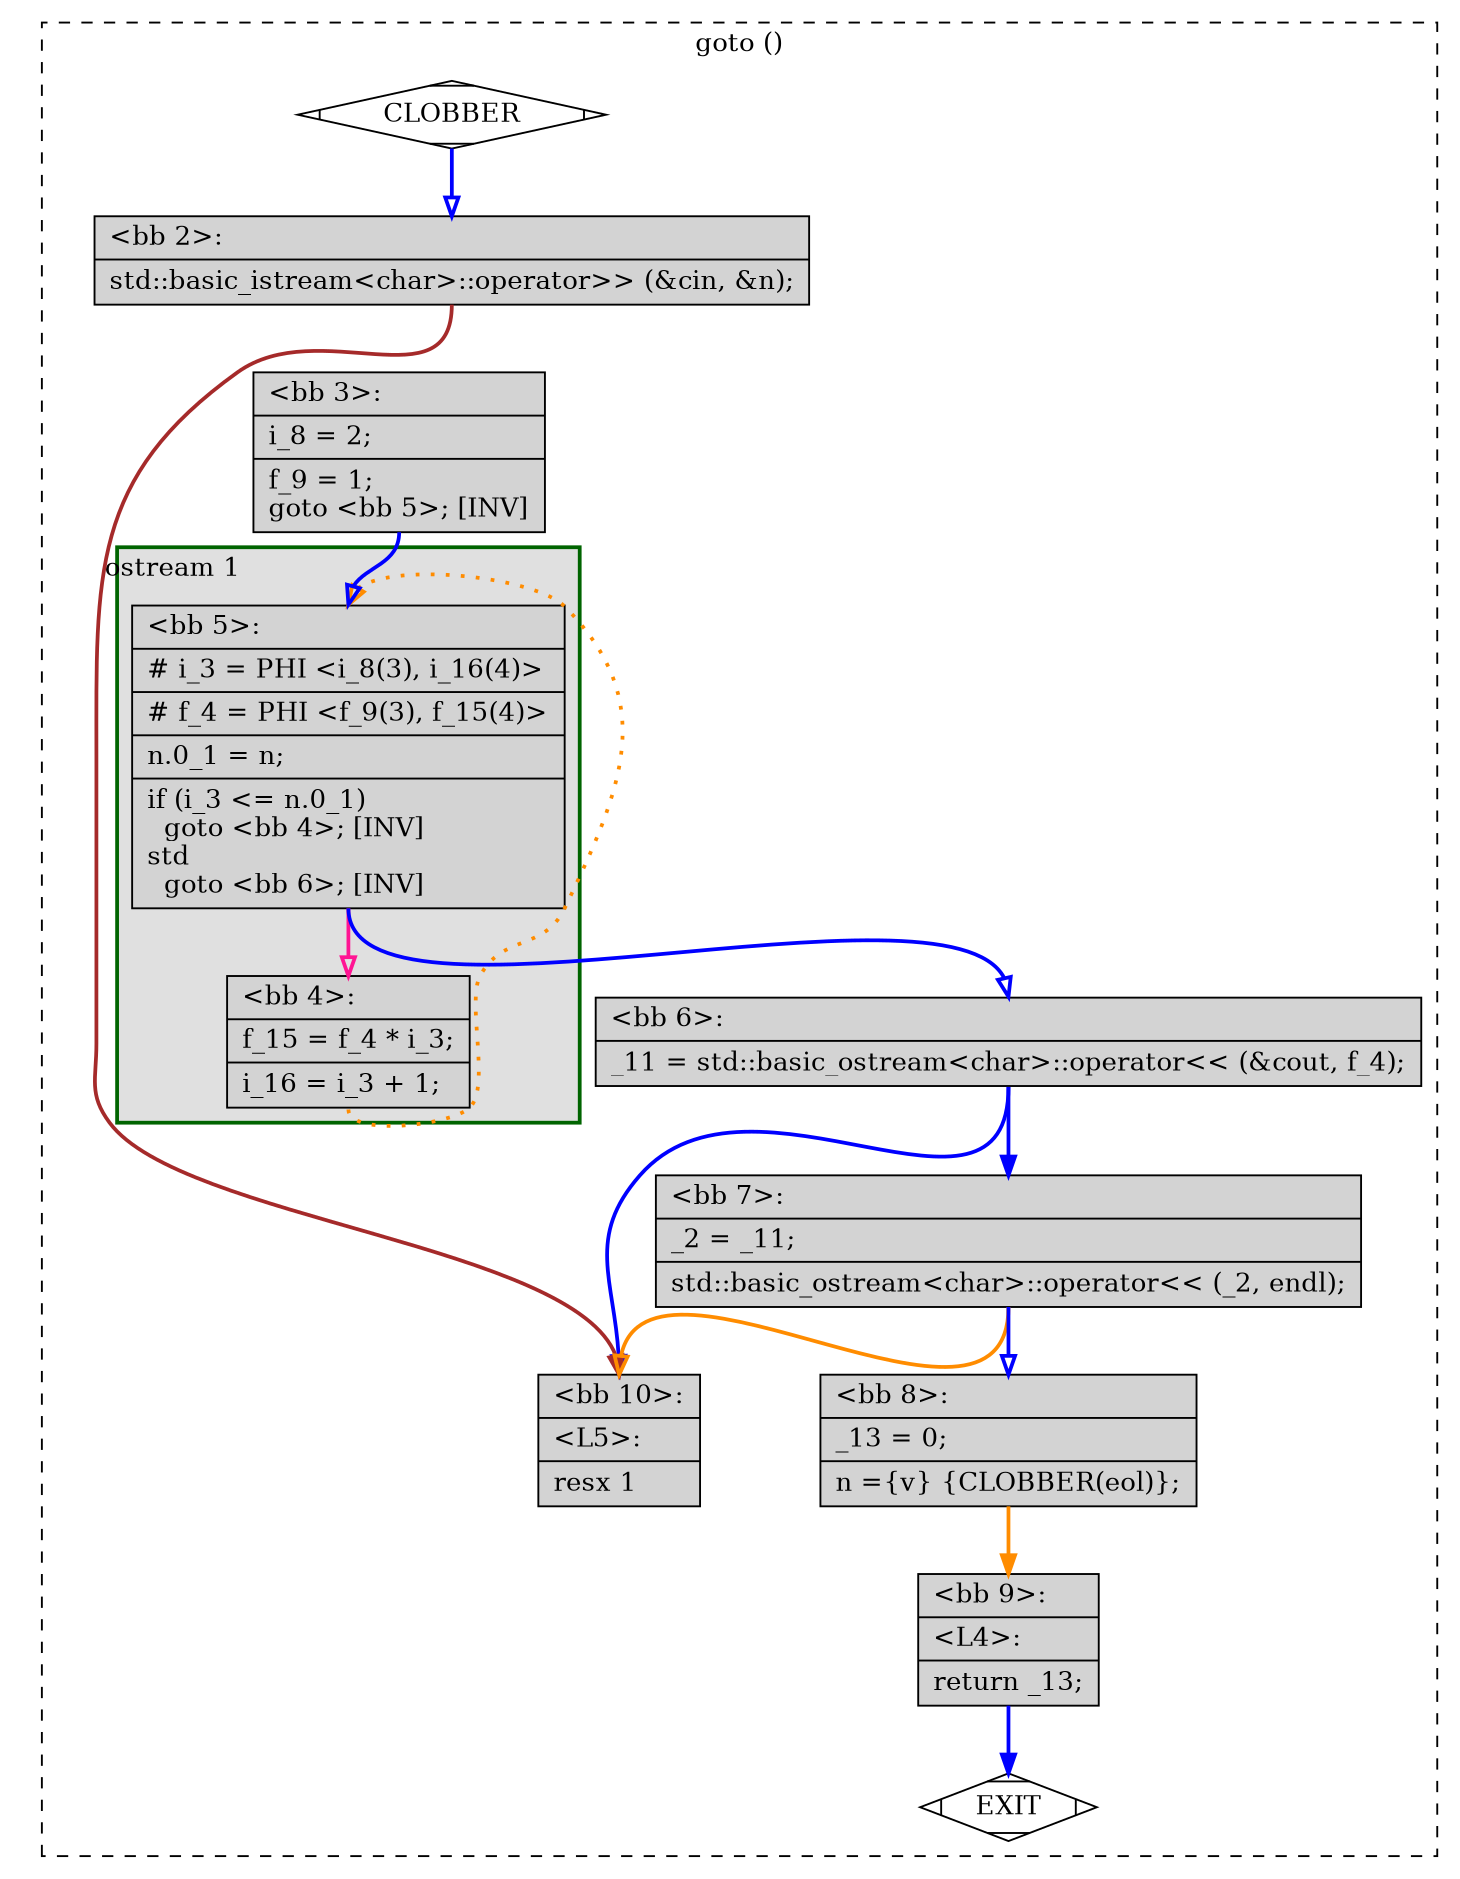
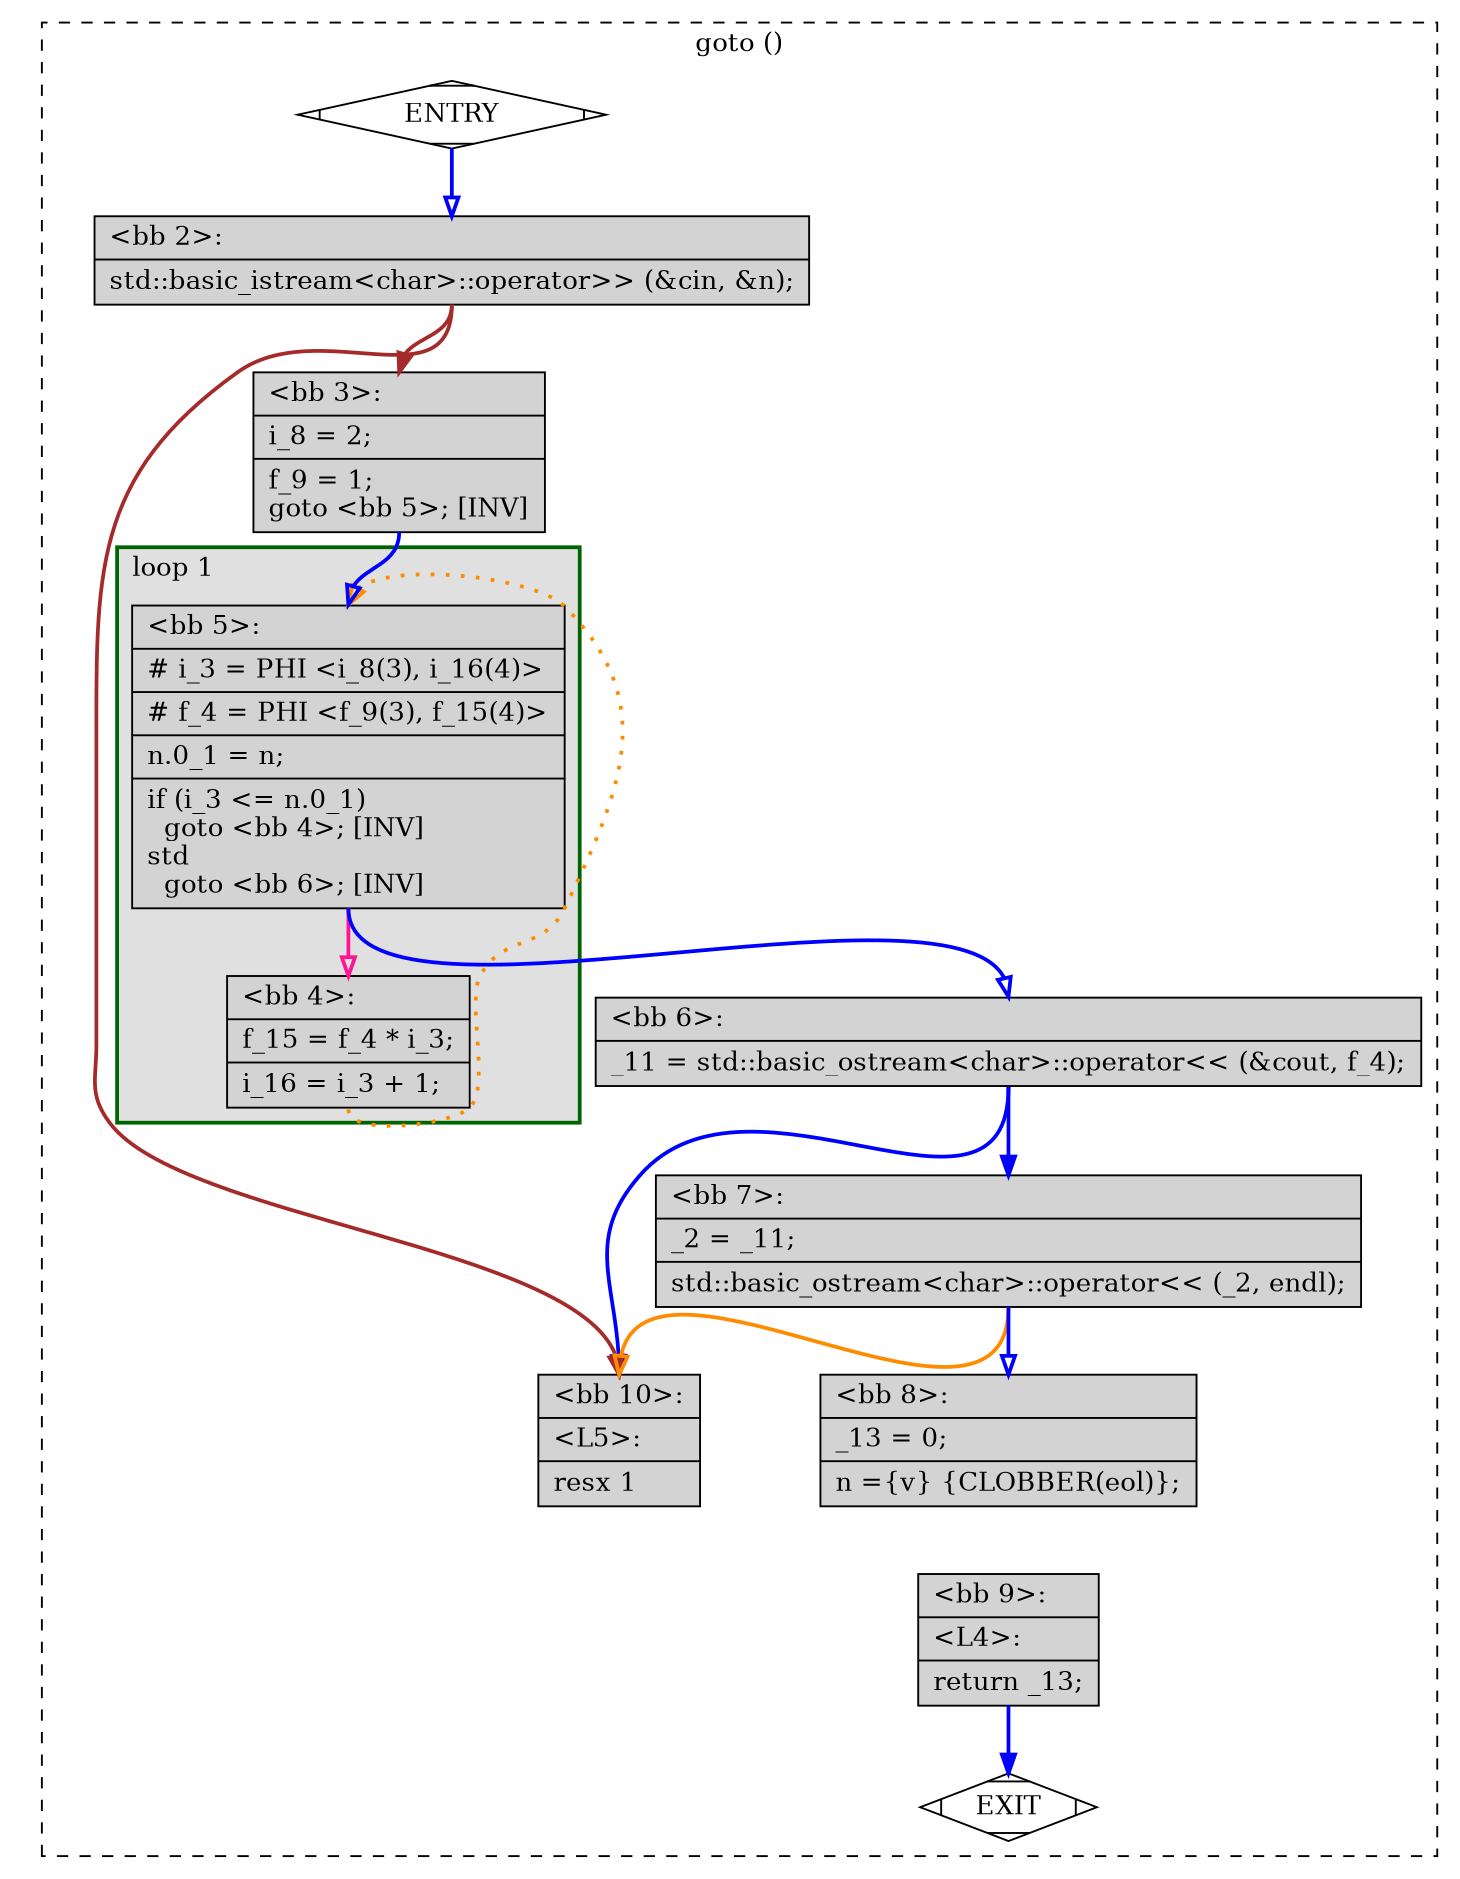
node "CLOBBER": label "CLOBBER" -> "ENTRY"
edge "<bb 2>:" -> "<bb 3>:": added
cluster "ostream 1": label "ostream 1" -> "loop 1"
edge "<bb 8>:" -> "<bb 9>:": removed
